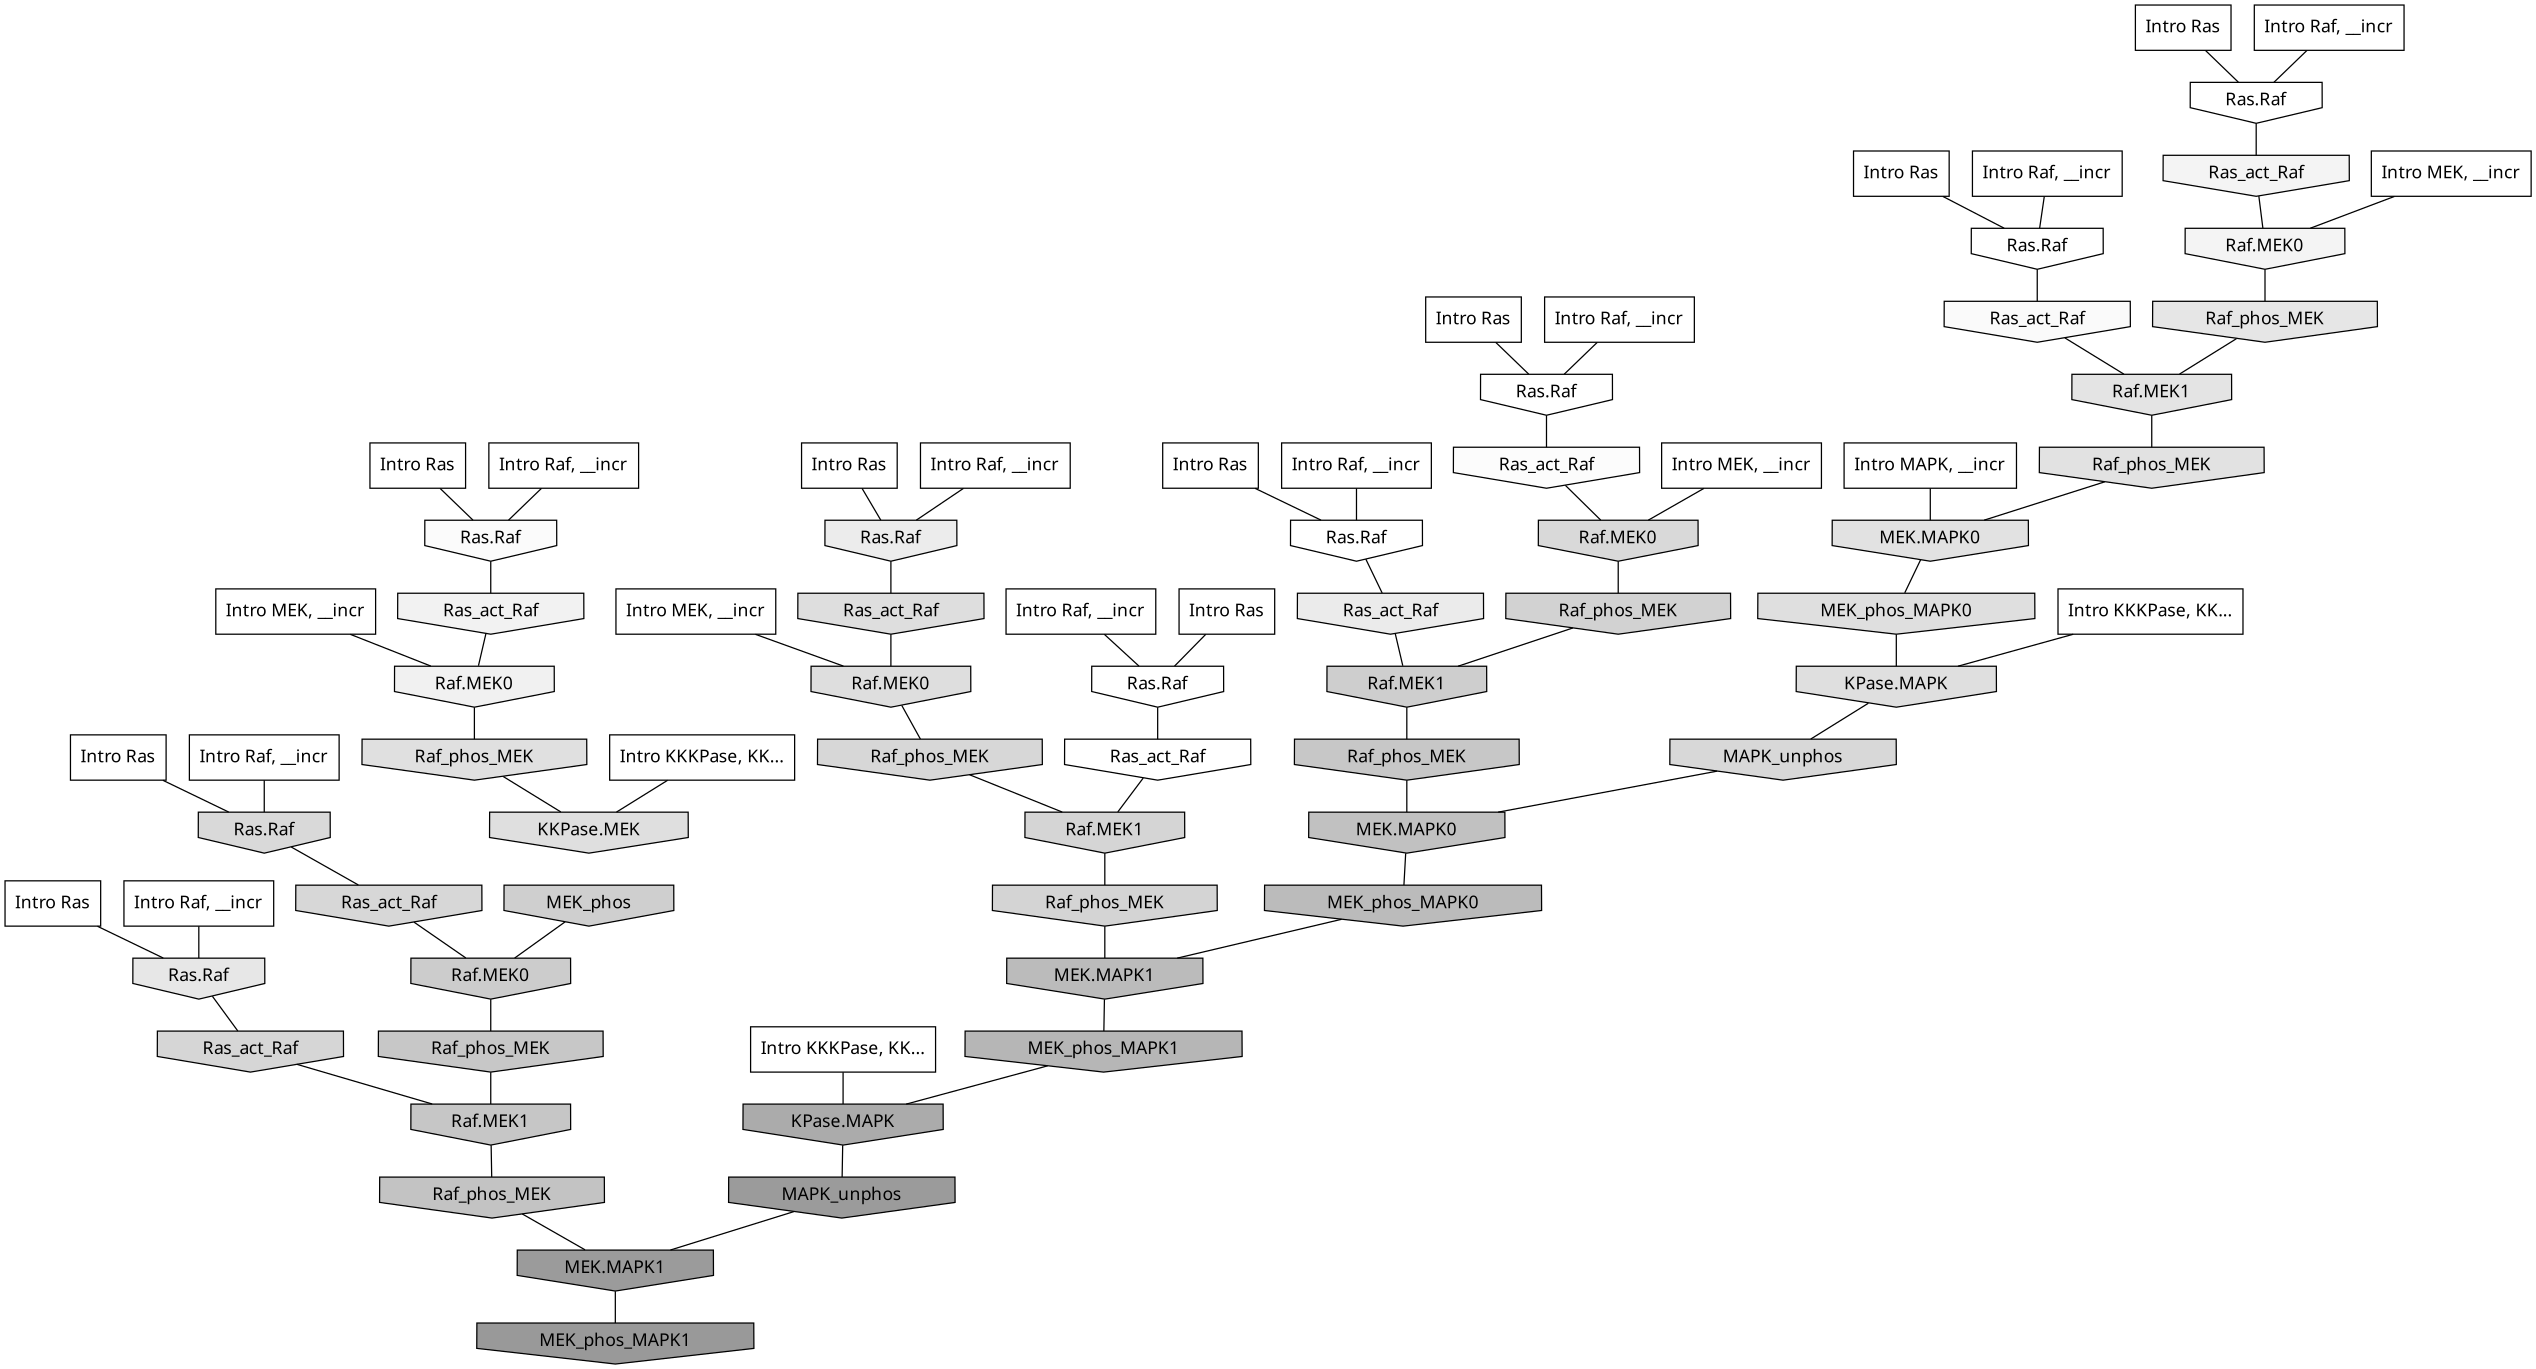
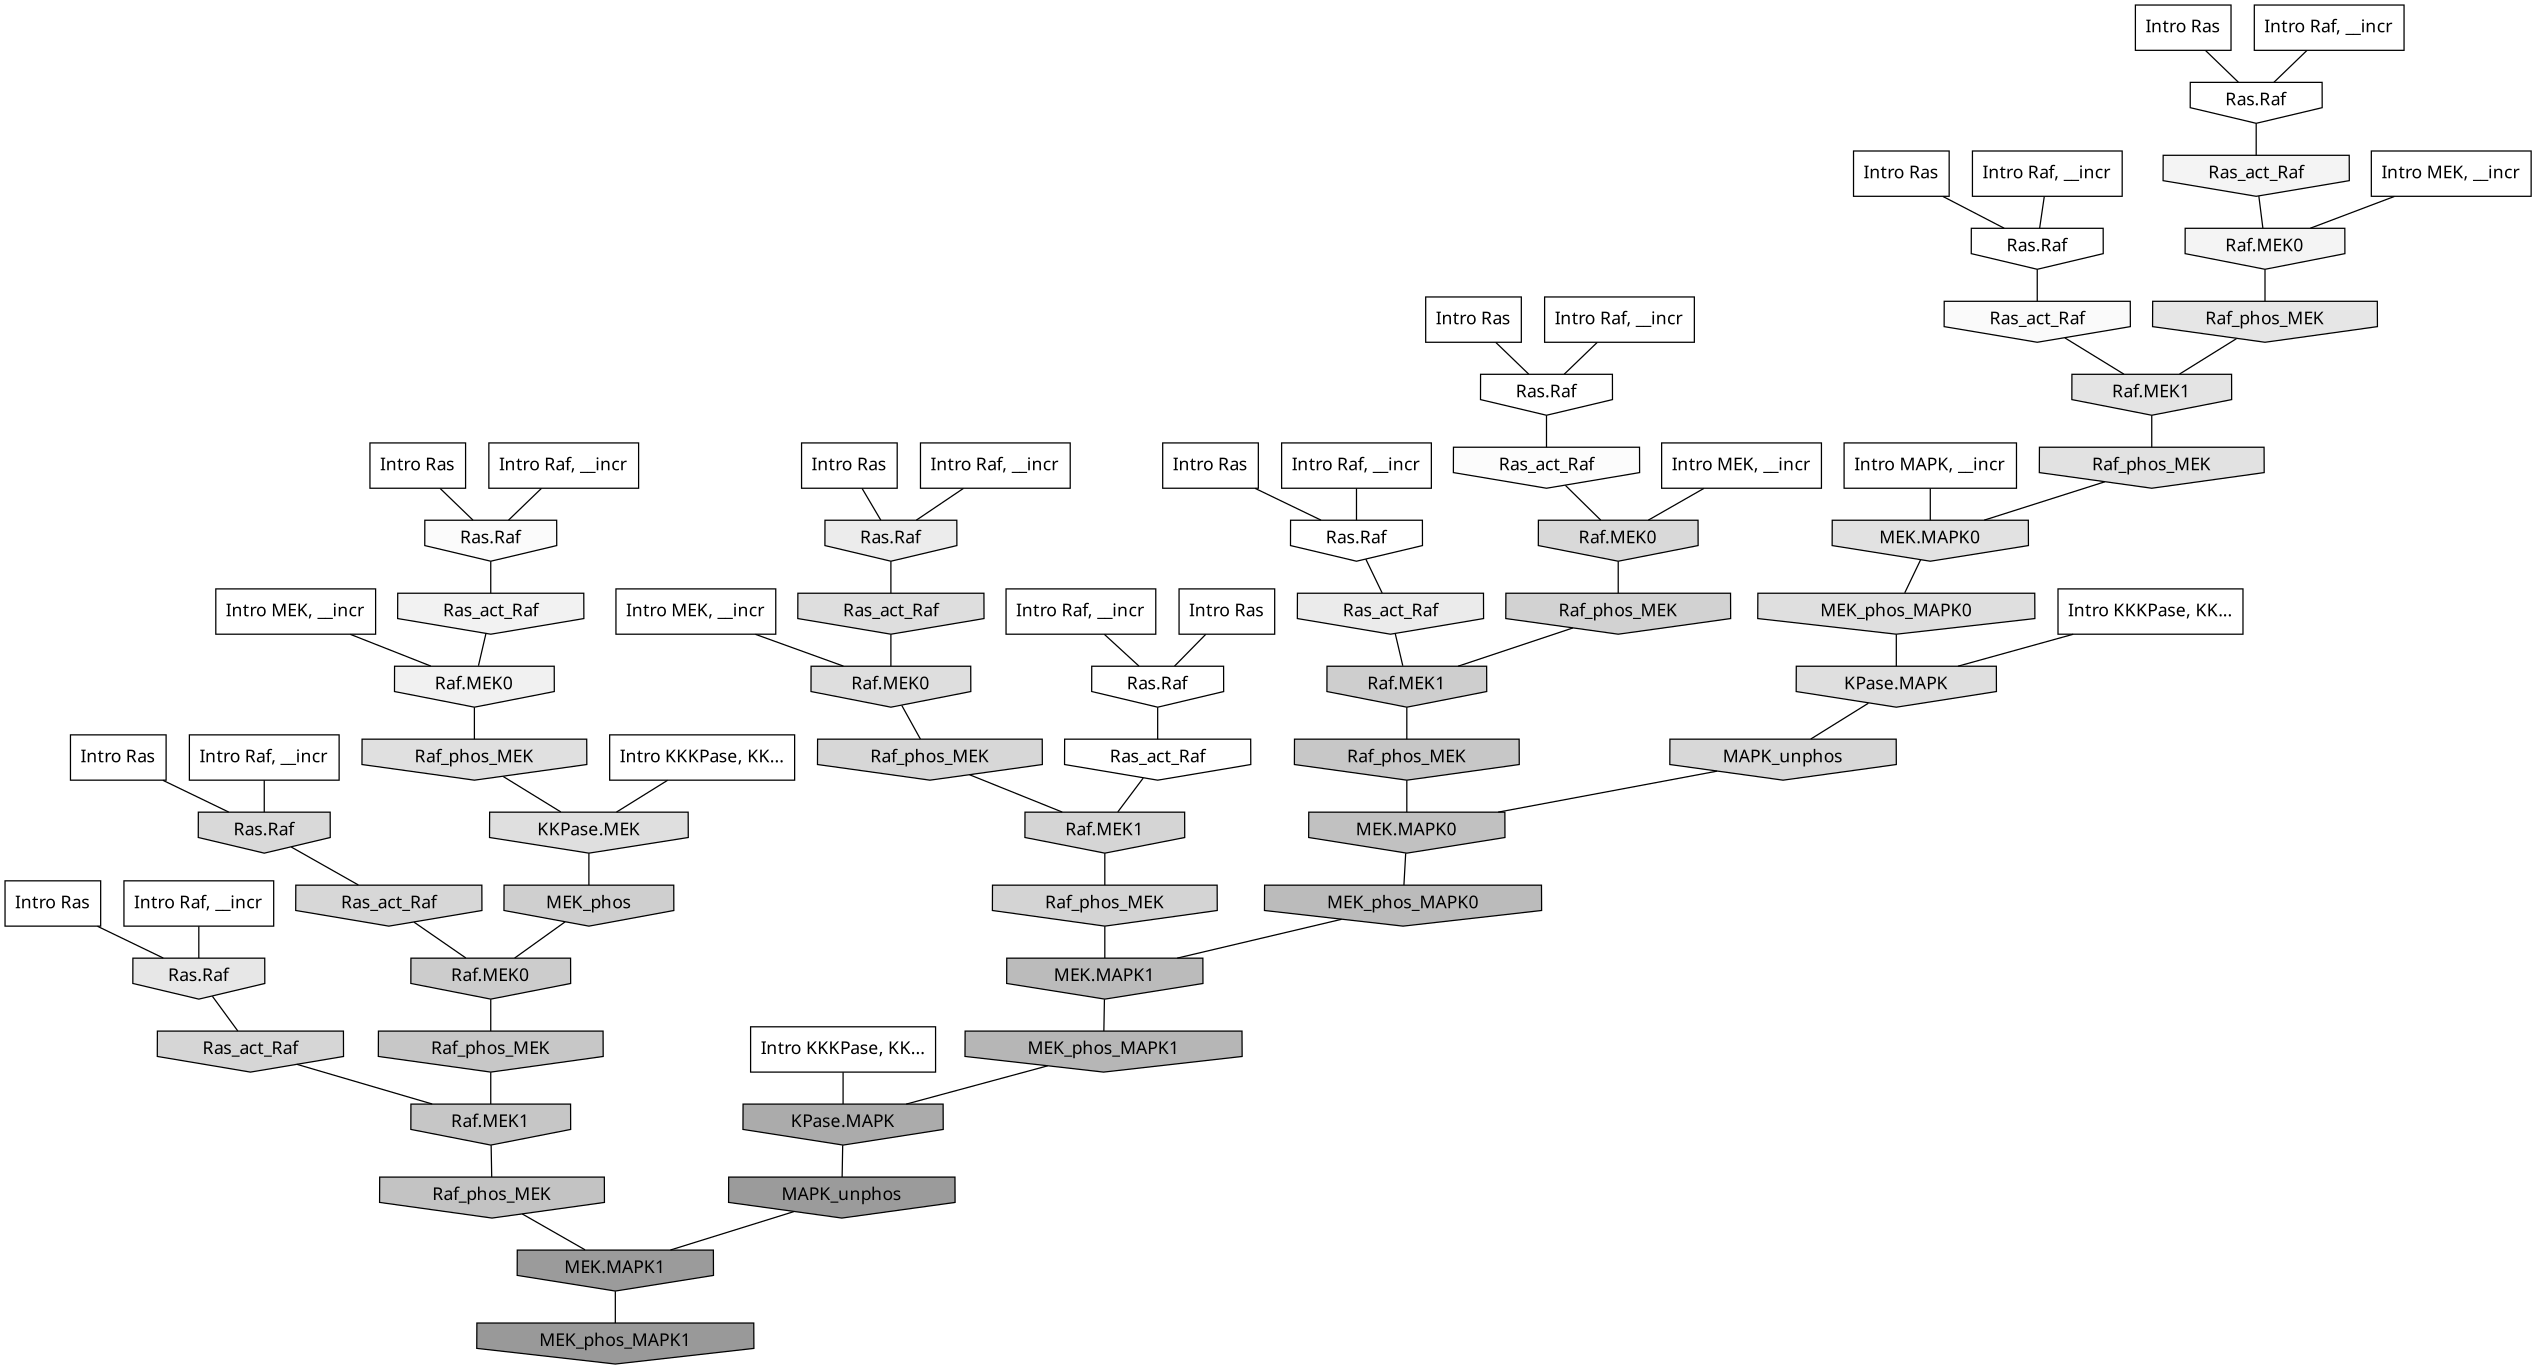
edge "KKPase.MEK" -- "MEK_phos": added
